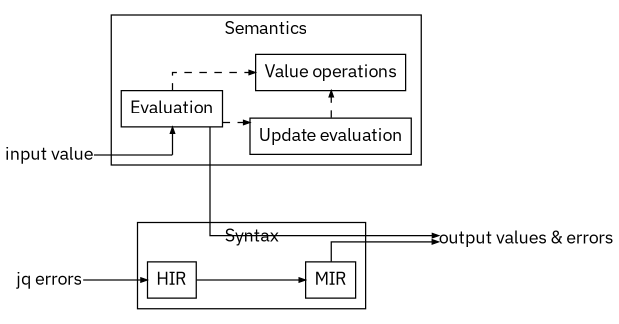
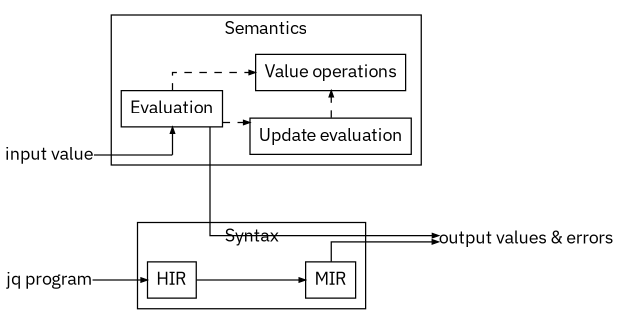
node "jq errors": label "jq errors" -> "jq program"
